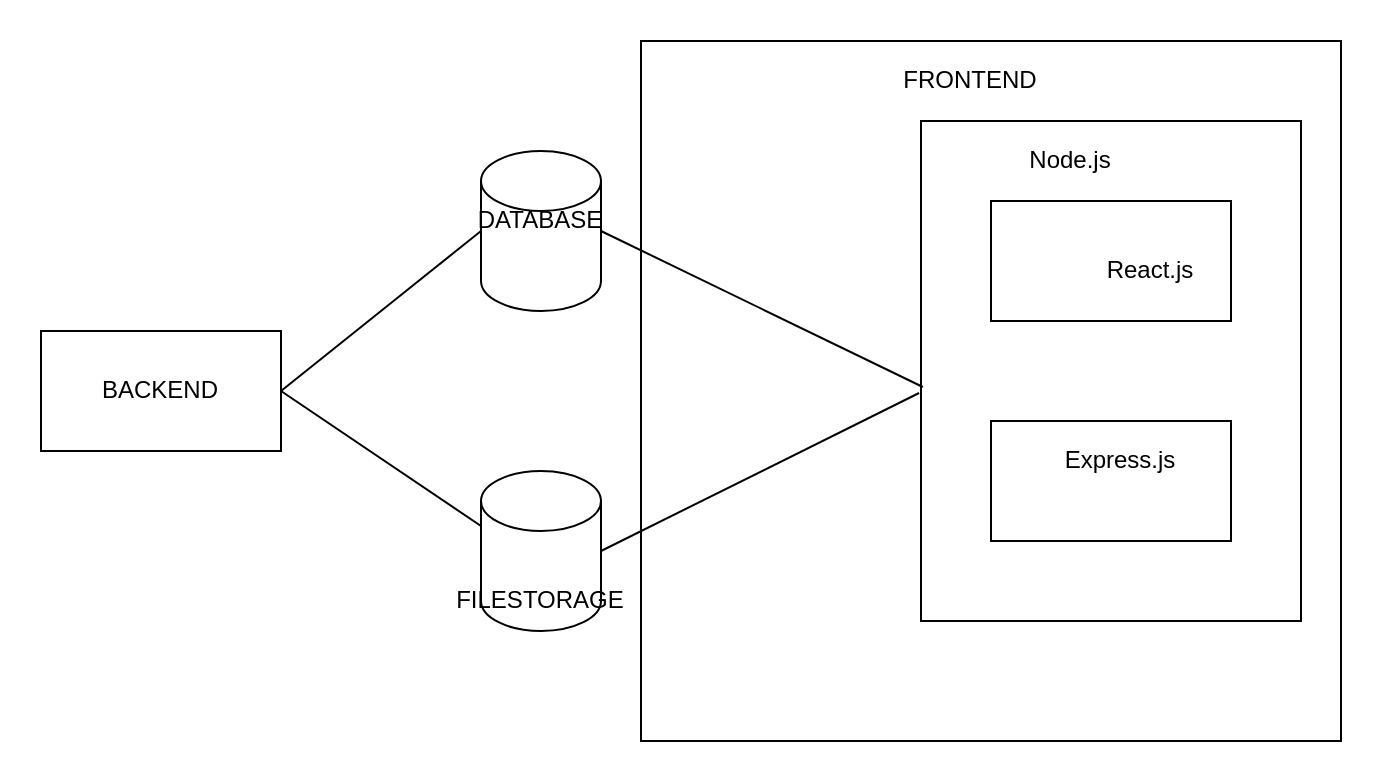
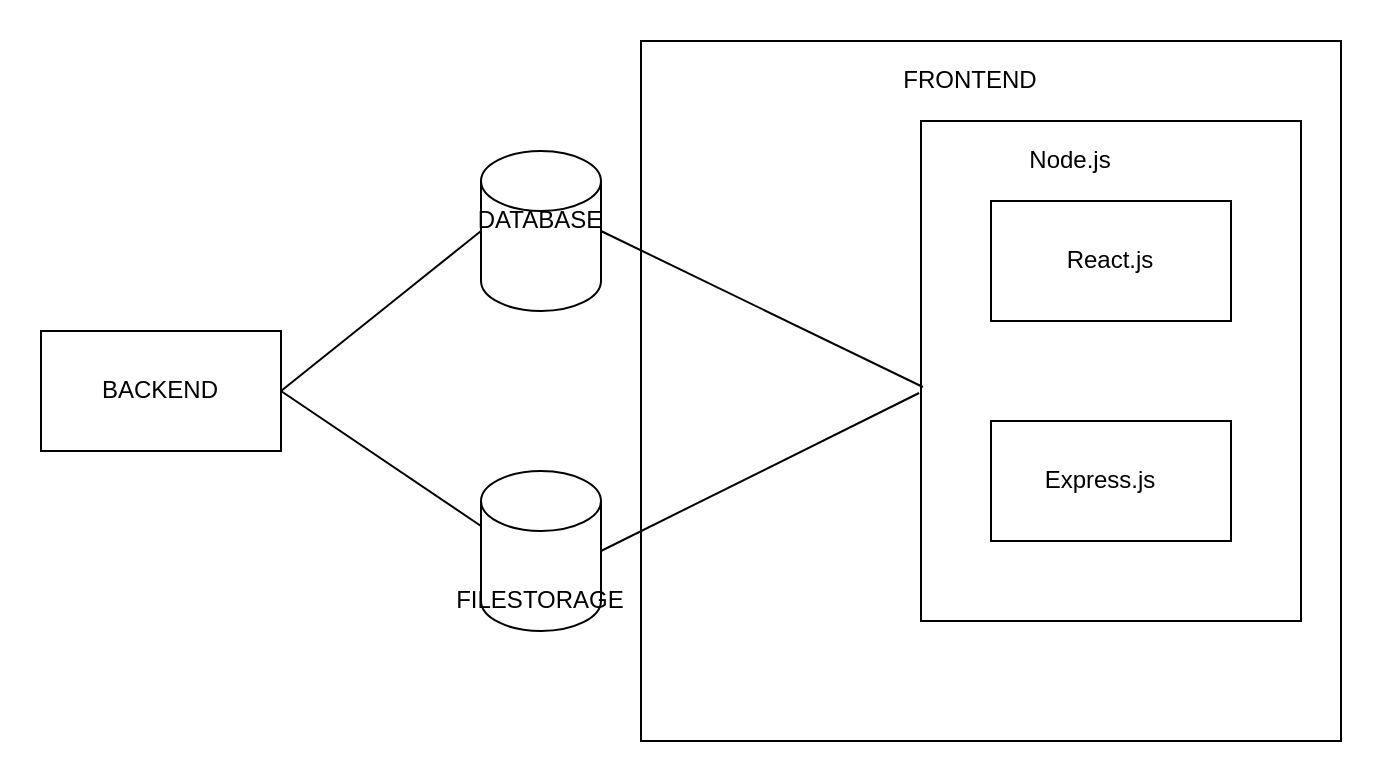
node "React.js": moved (1151, 271) -> (1111, 261)
node "Express.js": moved (1121, 461) -> (1101, 481)
